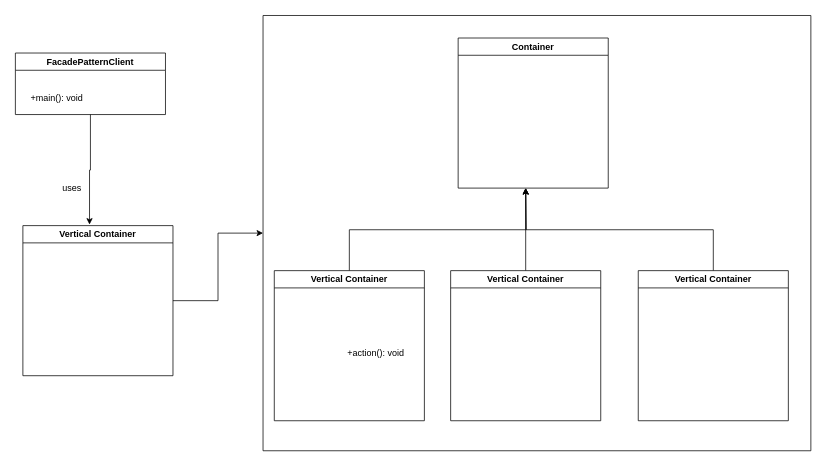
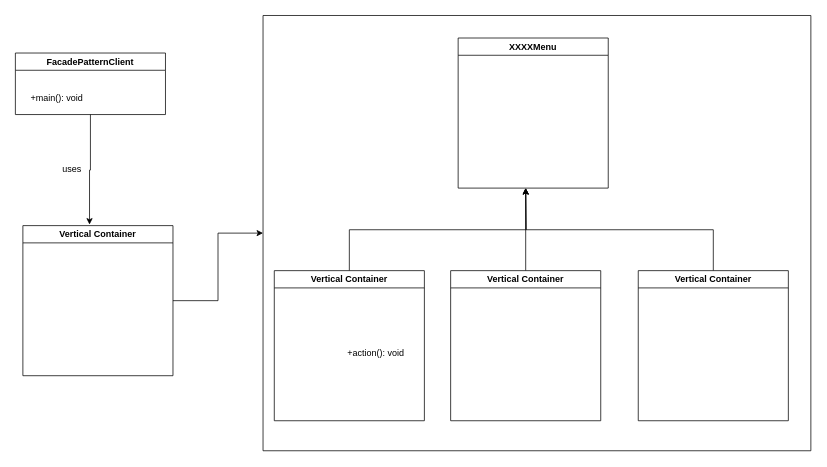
node "Container": label "Container" -> "XXXXMenu"
node "uses": moved (72, 188) -> (72, 169)
